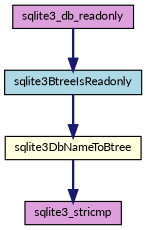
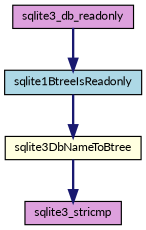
node "sqlite3BtreeIsReadonly": label "sqlite3BtreeIsReadonly" -> "sqlite1BtreeIsReadonly"
